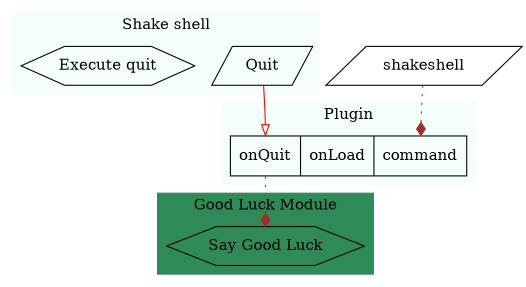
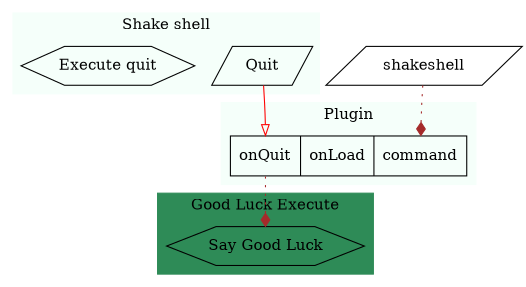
cluster "Good Luck Module": label "Good Luck Module" -> "Good Luck Execute"
